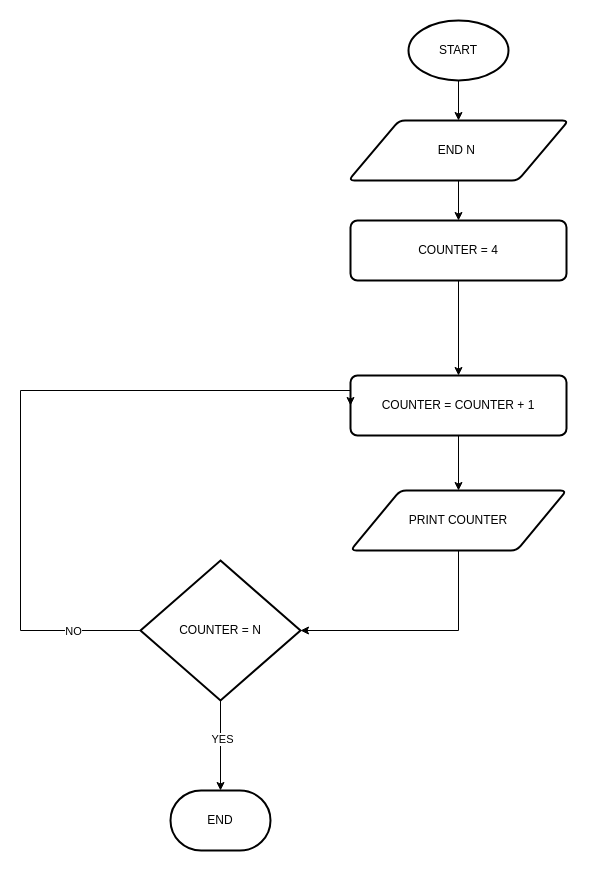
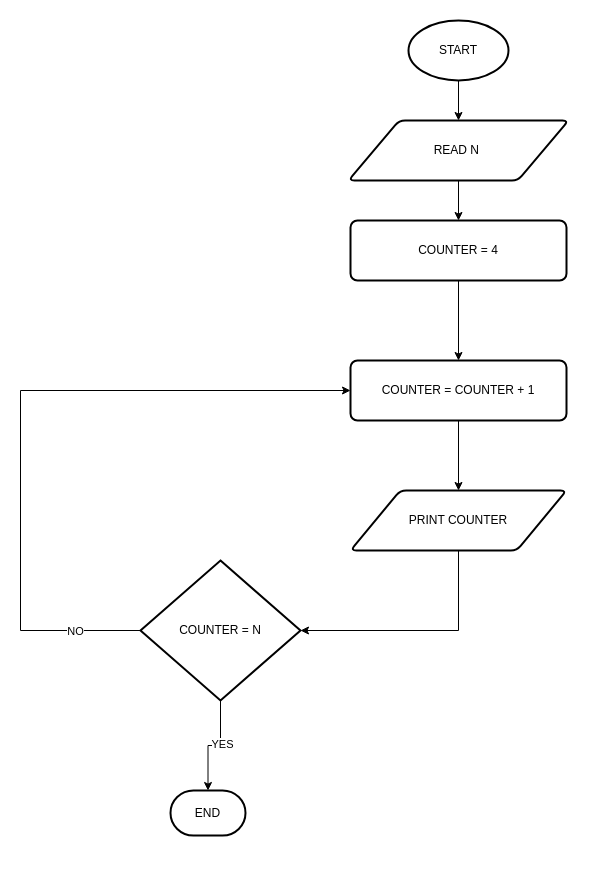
node "END N": label "END N" -> "READ N"
node "COUNTER = COUNTER + 1": moved (459, 406) -> (459, 391)
node "END": size 100x60 -> 75x45
